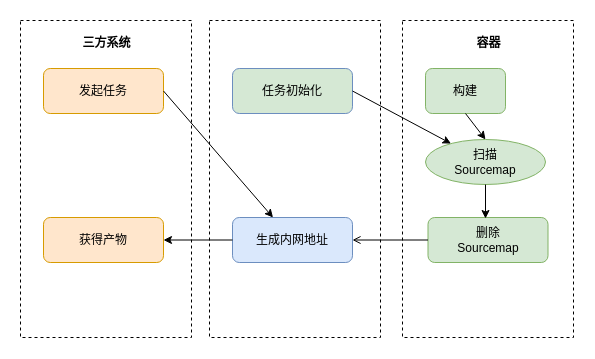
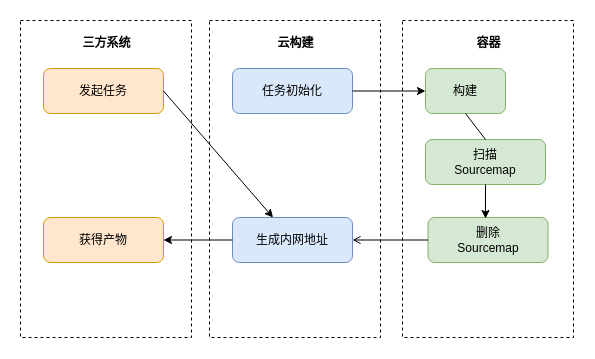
node "云构建": added
node "任务初始化": fillcolor #d5e8d4 -> #dae8fc
edge "任务初始化" -> "扫描 Sourcemap": now "任务初始化" -> "构建"
edge "构建" -> "扫描 Sourcemap": arrowhead classic -> none
node "扫描 Sourcemap": shape ellipse -> rounded rectangle
